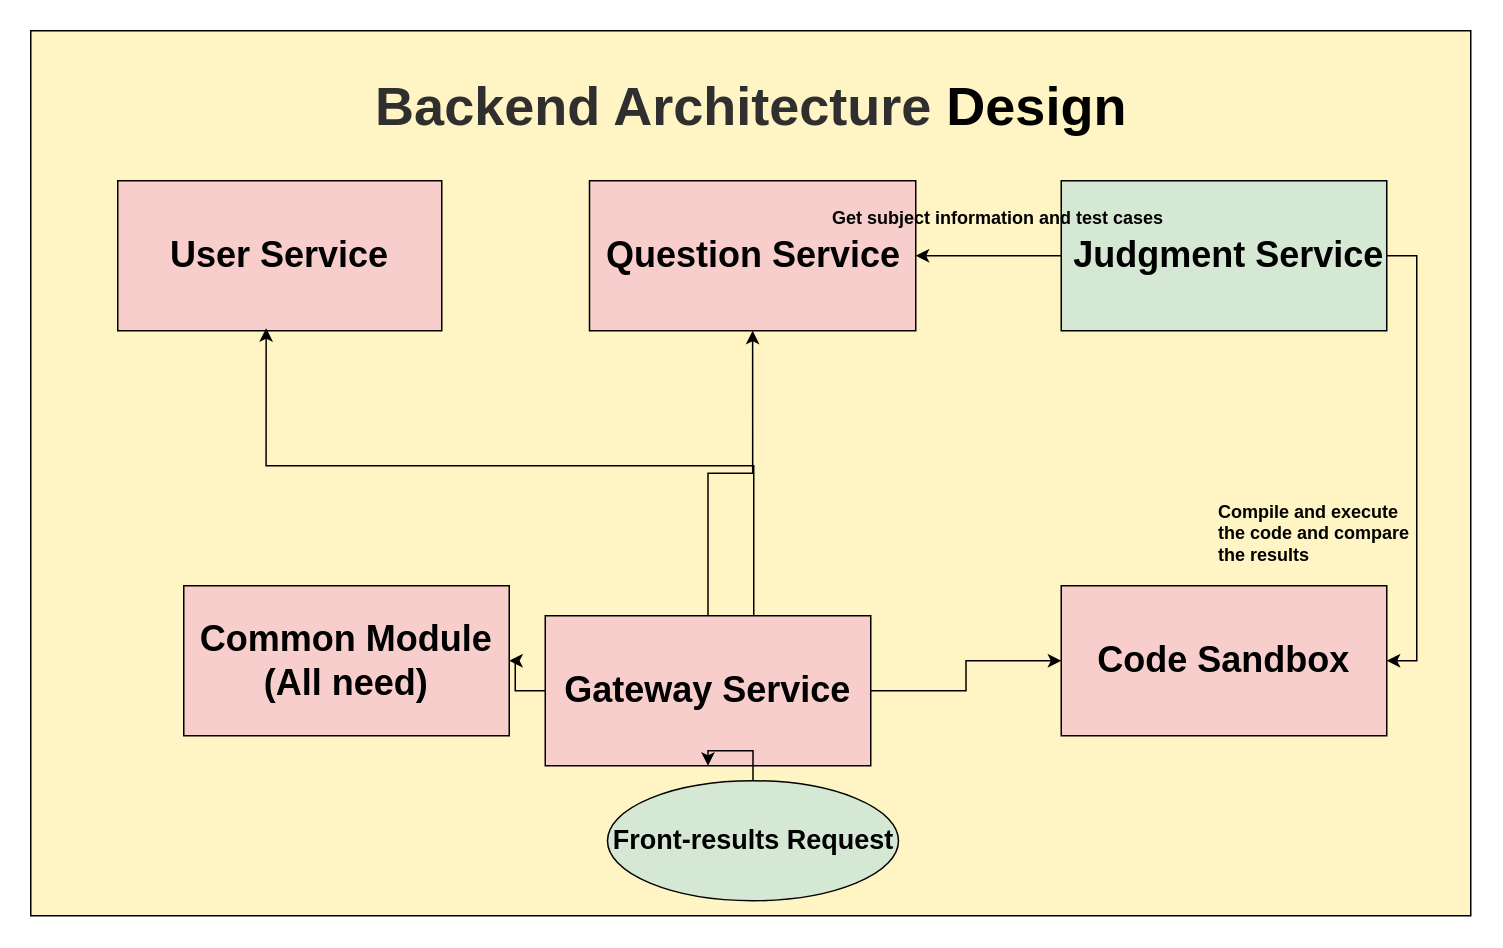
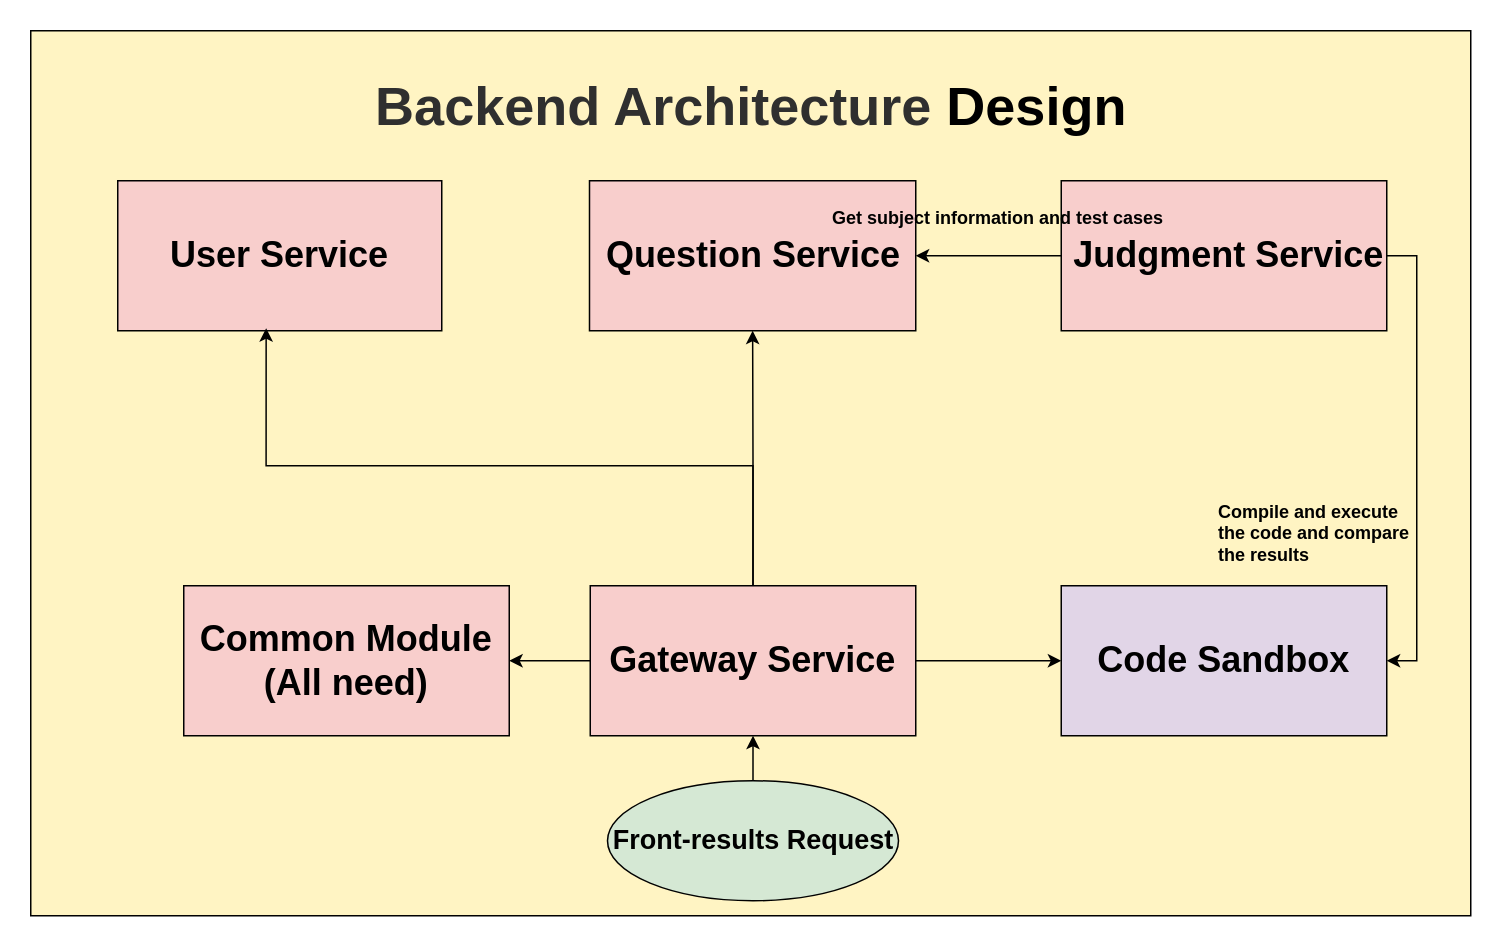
node "Judgment Service": fillcolor #d5e8d4 -> #f8cecc
node "Code Sandbox": fillcolor #f8cecc -> #e1d5e7
node "Gateway Service": moved (708, 691) -> (753, 661)
